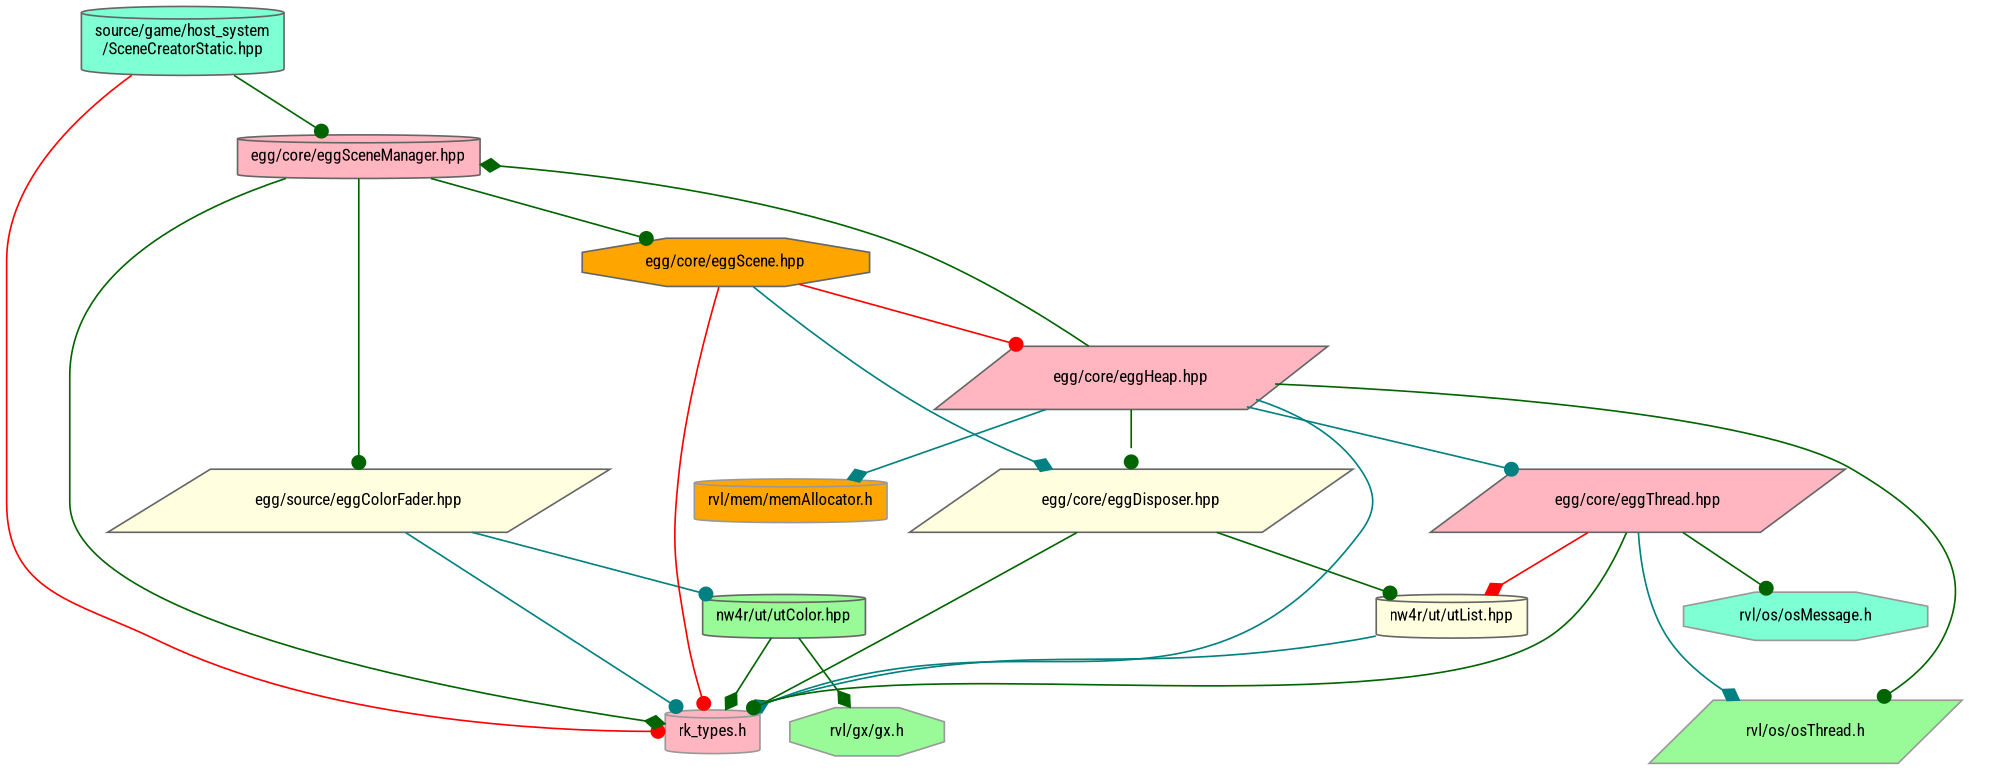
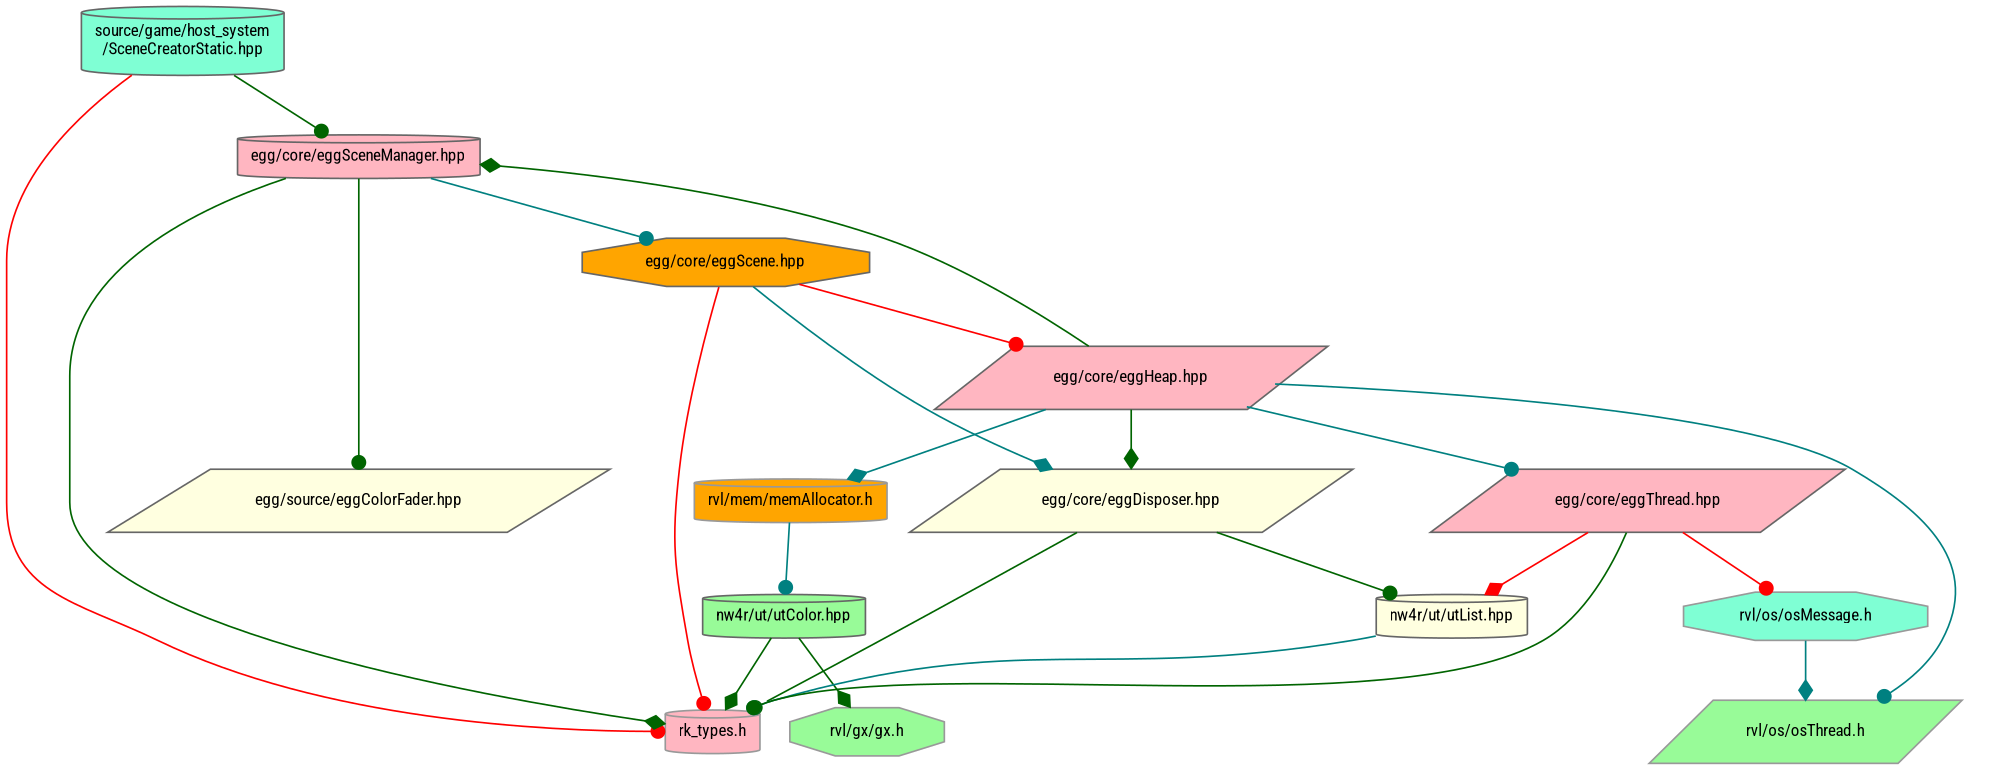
edge "egg/core/eggSceneManager.hpp" -> "egg/core/eggScene.hpp": color darkgreen -> teal
edge "egg/core/eggHeap.hpp" -> "rvl/os/osThread.h": color darkgreen -> teal
edge "egg/core/eggHeap.hpp" -> "egg/core/eggDisposer.hpp": arrowhead dot -> diamond
edge "egg/core/eggThread.hpp" -> "rvl/os/osMessage.h": color darkgreen -> red
edge "egg/source/eggColorFader.hpp" -> "nw4r/ut/utColor.hpp": now "rvl/mem/memAllocator.h" -> "nw4r/ut/utColor.hpp"
edge "egg/source/eggColorFader.hpp" -> "rk_types.h": removed
edge "egg/core/eggDisposer.hpp" -> "rk_types.h": arrowhead diamond -> dot
edge "egg/core/eggThread.hpp" -> "rvl/os/osThread.h": now "rvl/os/osMessage.h" -> "rvl/os/osThread.h"
edge "egg/core/eggHeap.hpp" -> "rk_types.h": removed
